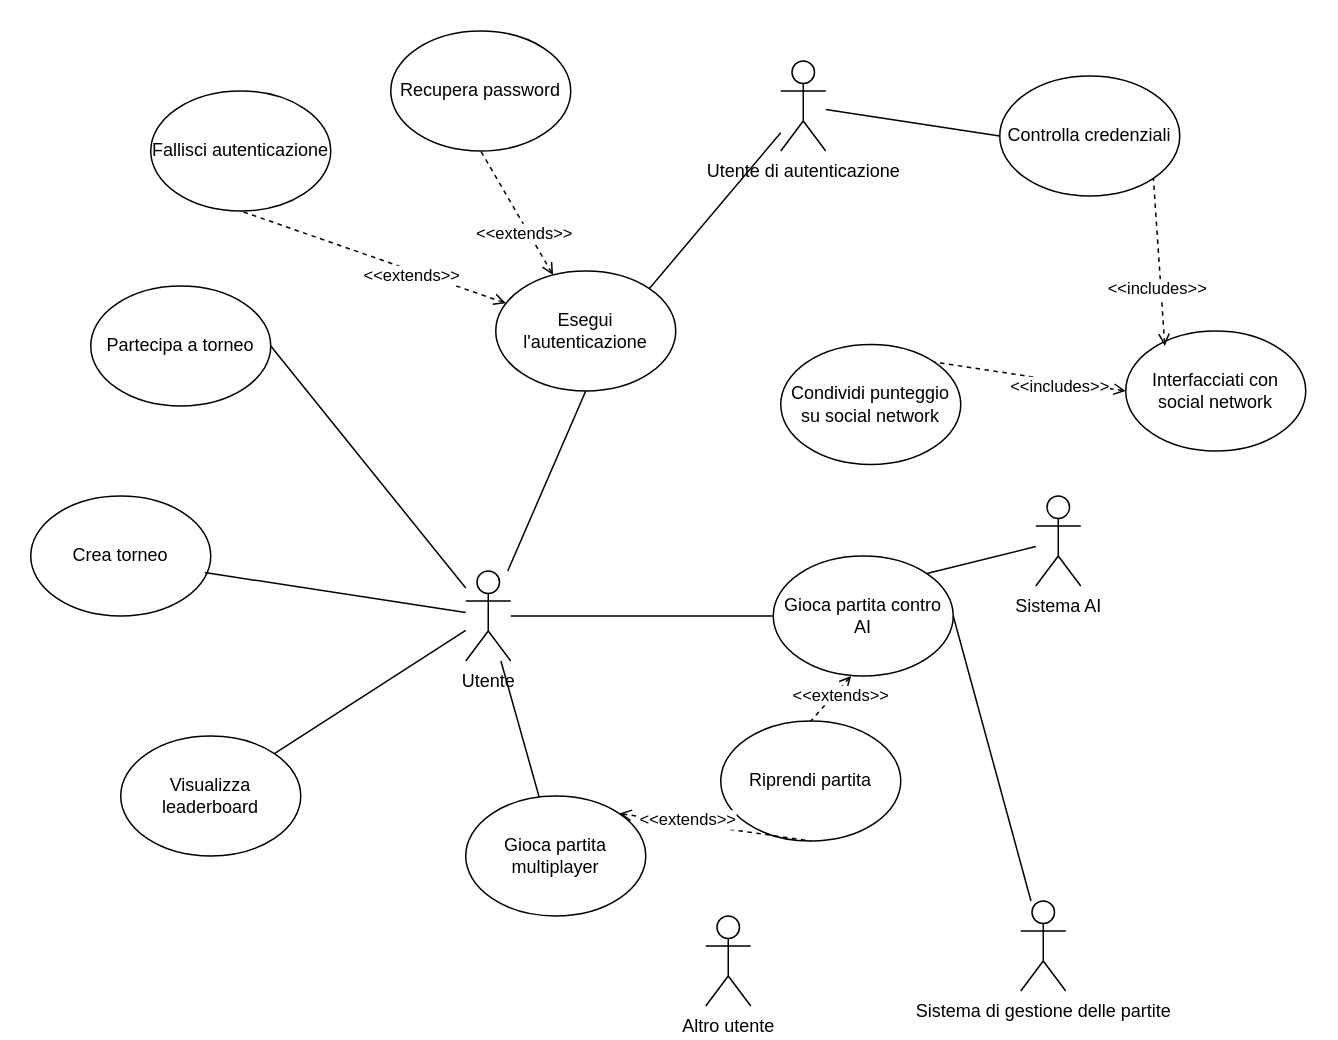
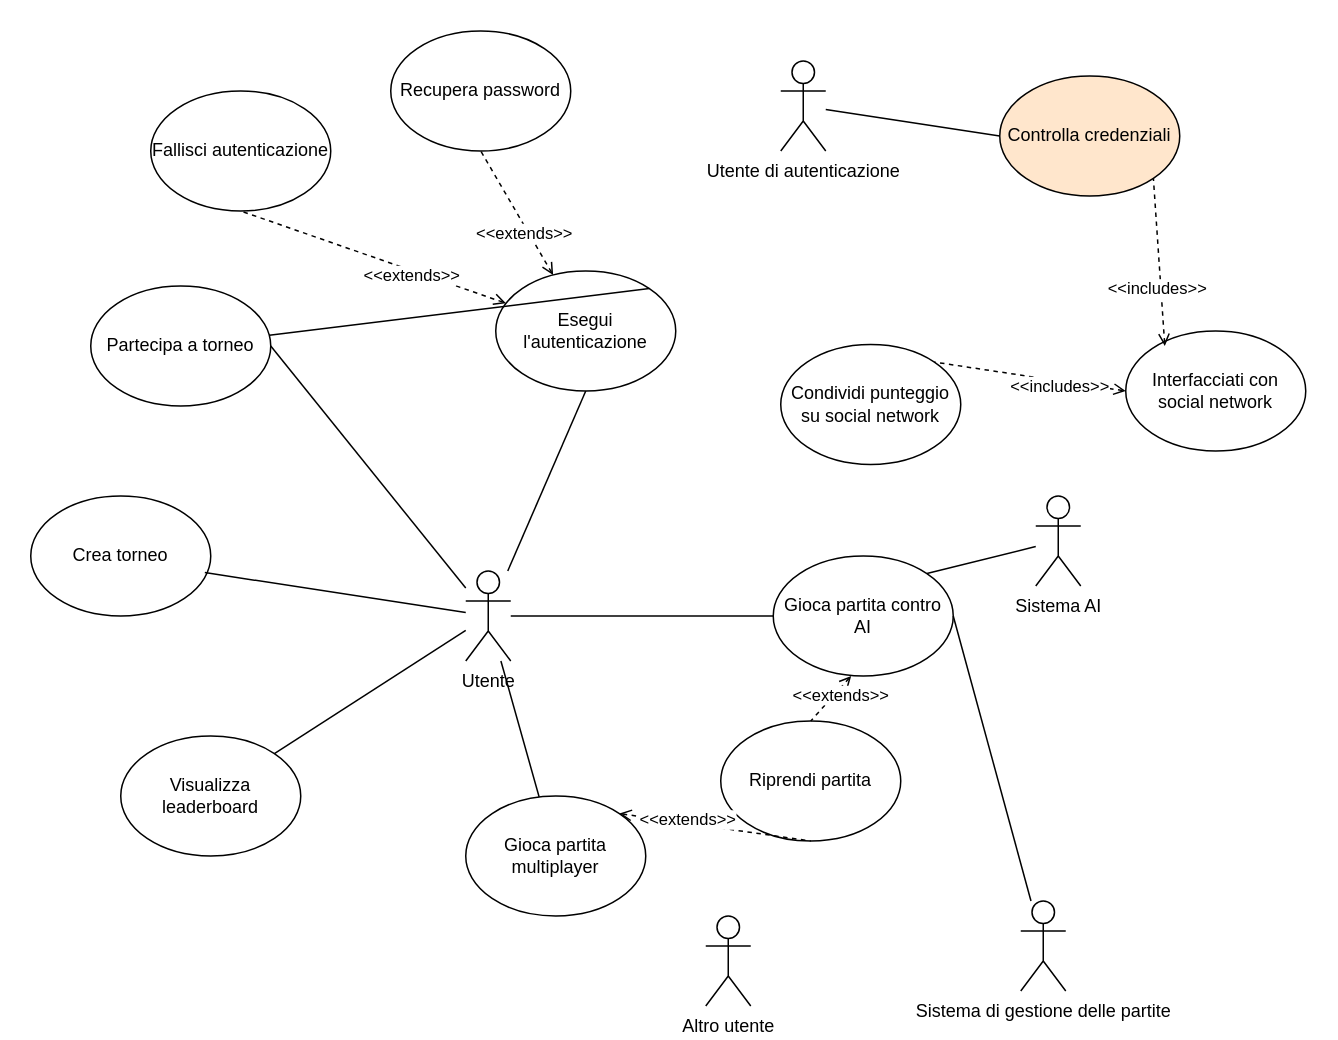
node "Controlla credenziali": fillcolor #ffffff -> #ffe6cc
edge "Utente di autenticazione" -- "Esegui l'autenticazione": now "Partecipa a torneo" -- "Esegui l'autenticazione"
